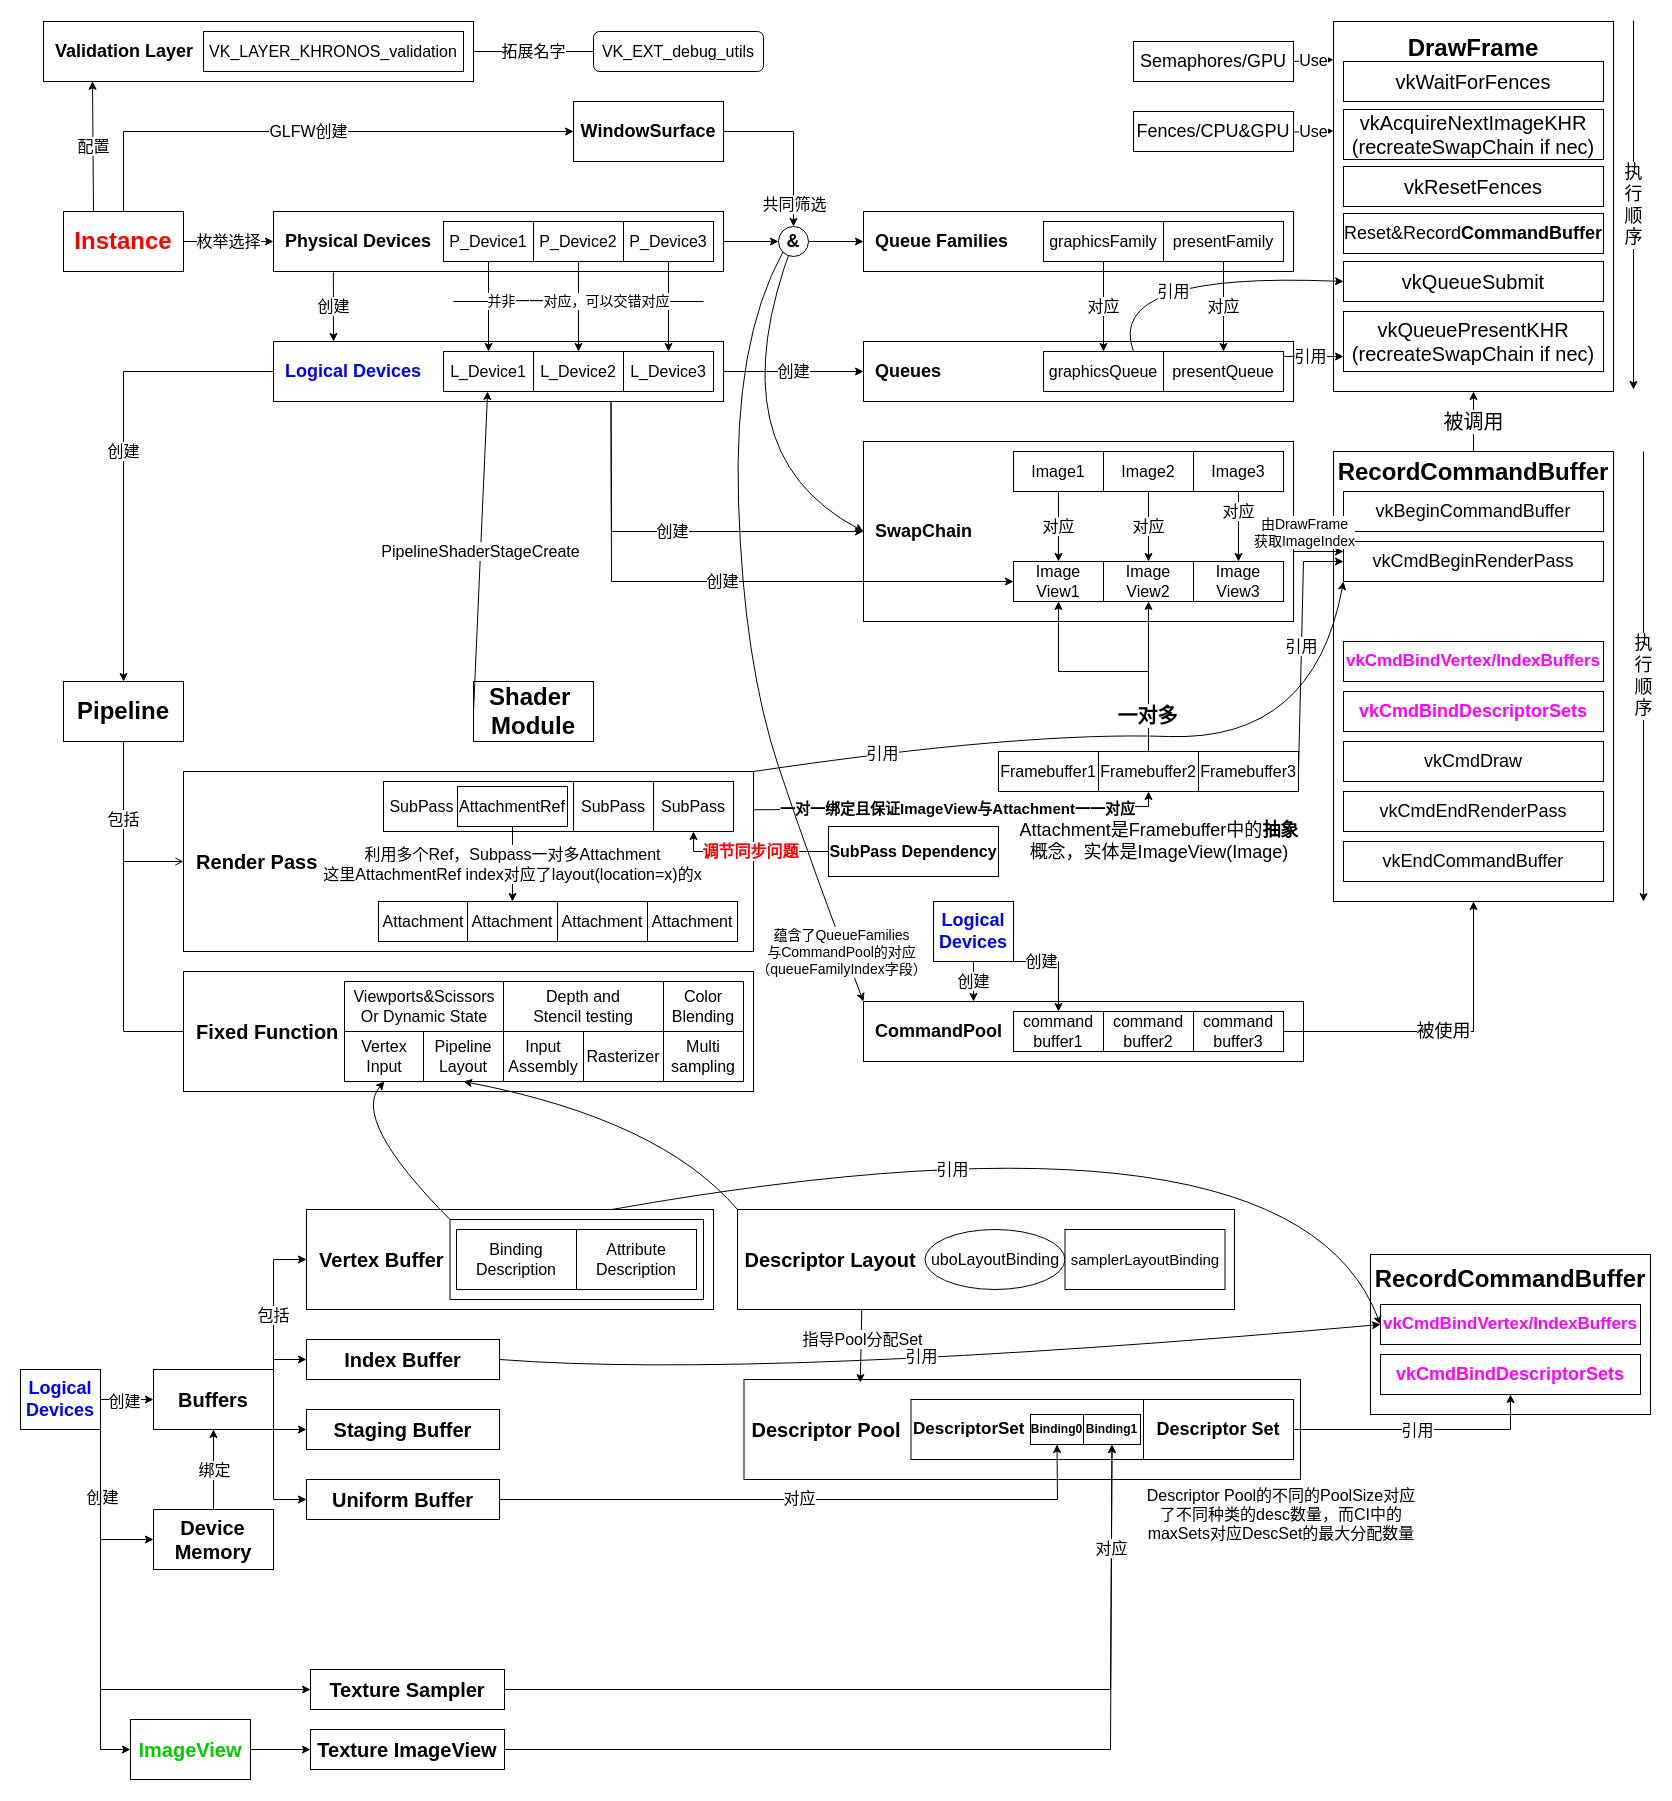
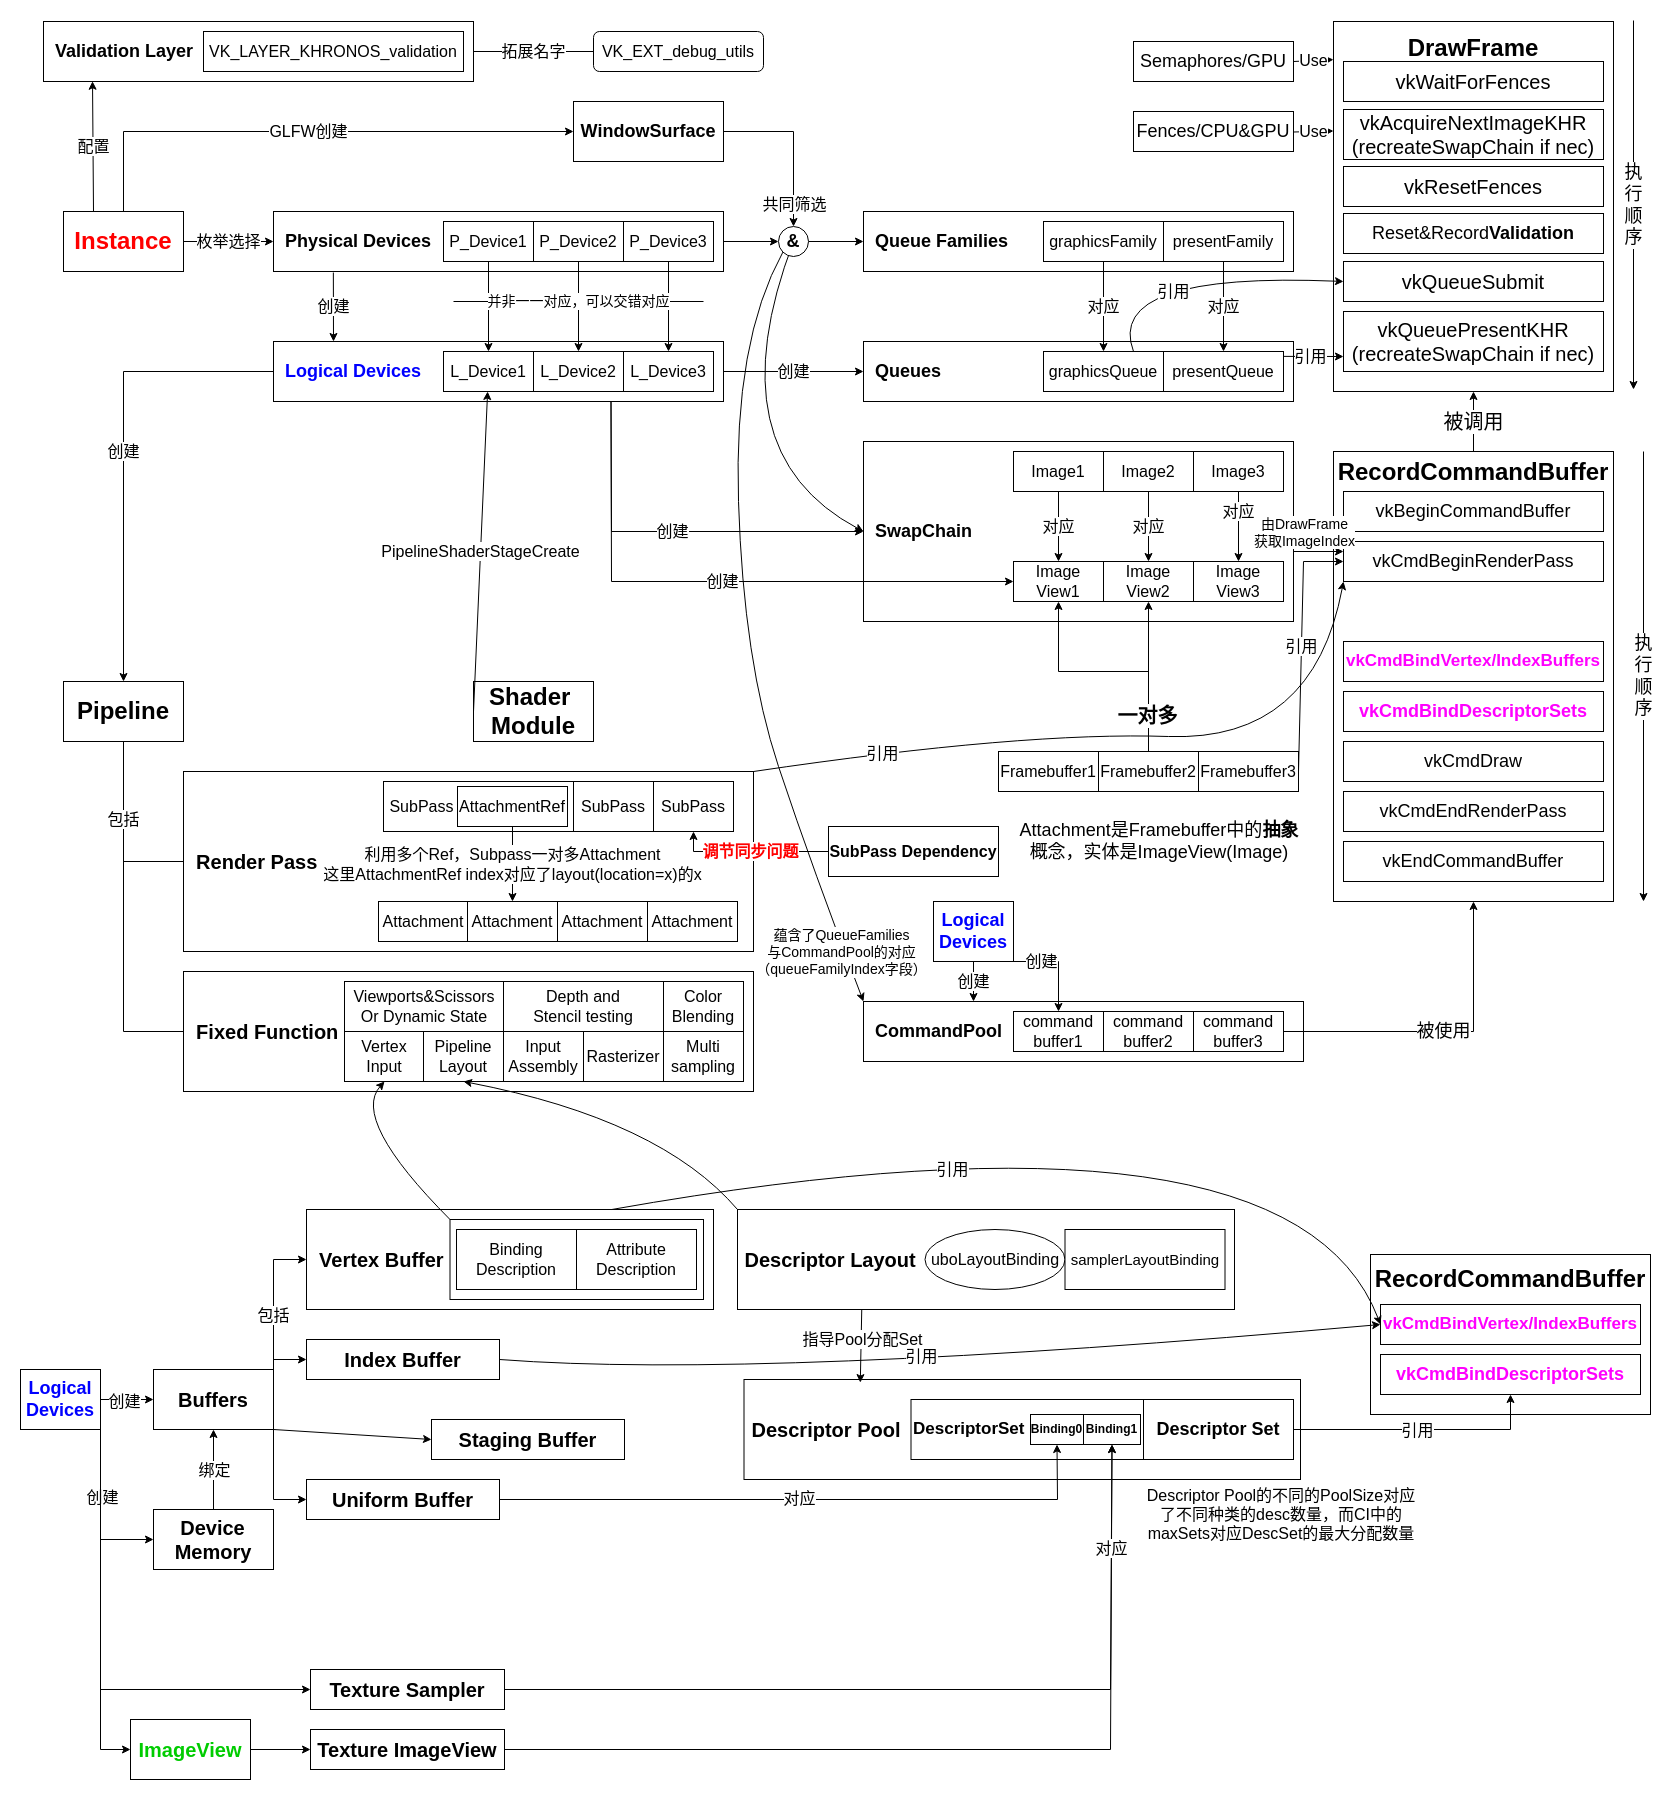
node "Reset&RecordCommandBuffer": label "Reset&RecordCommandBuffer" -> "Reset&RecordValidation"
edge "Render Pass" -> "Framebuffer2": removed, label "一对一绑定且保证ImageView与Attachment一一对应"
edge "Pipeline" -> "Render Pass": arrowhead open -> none
node "Staging Buffer": moved (403, 1430) -> (528, 1440)
